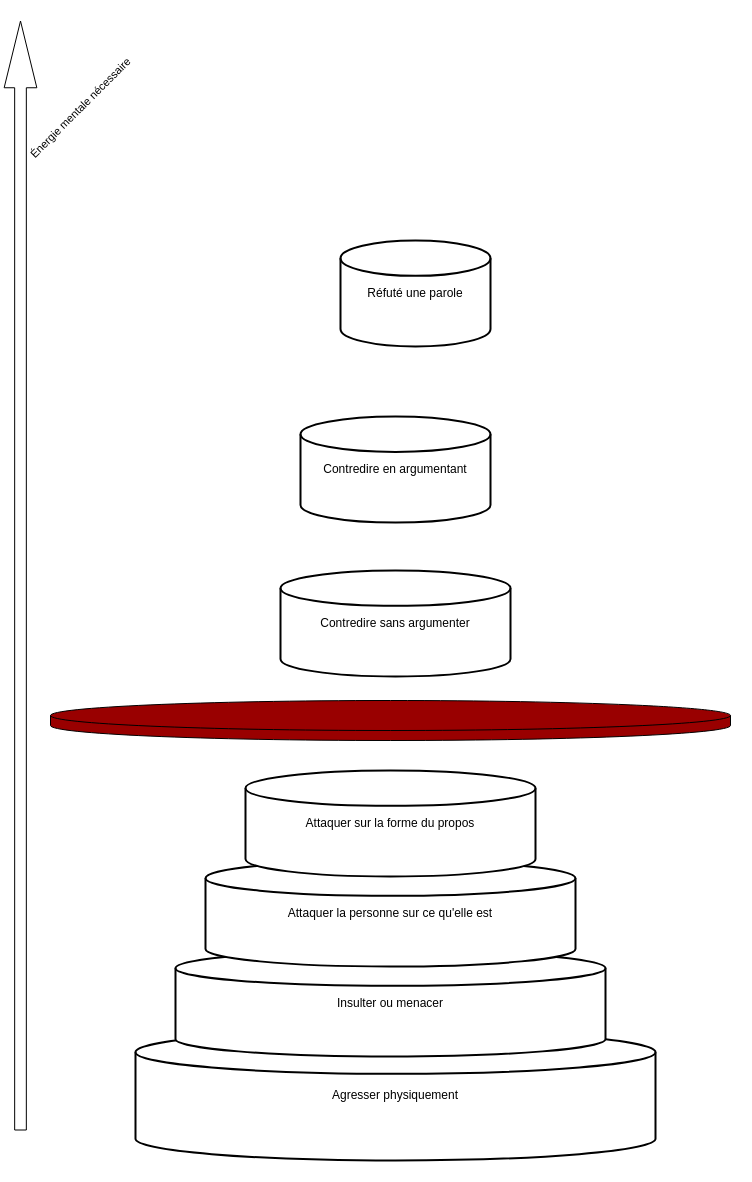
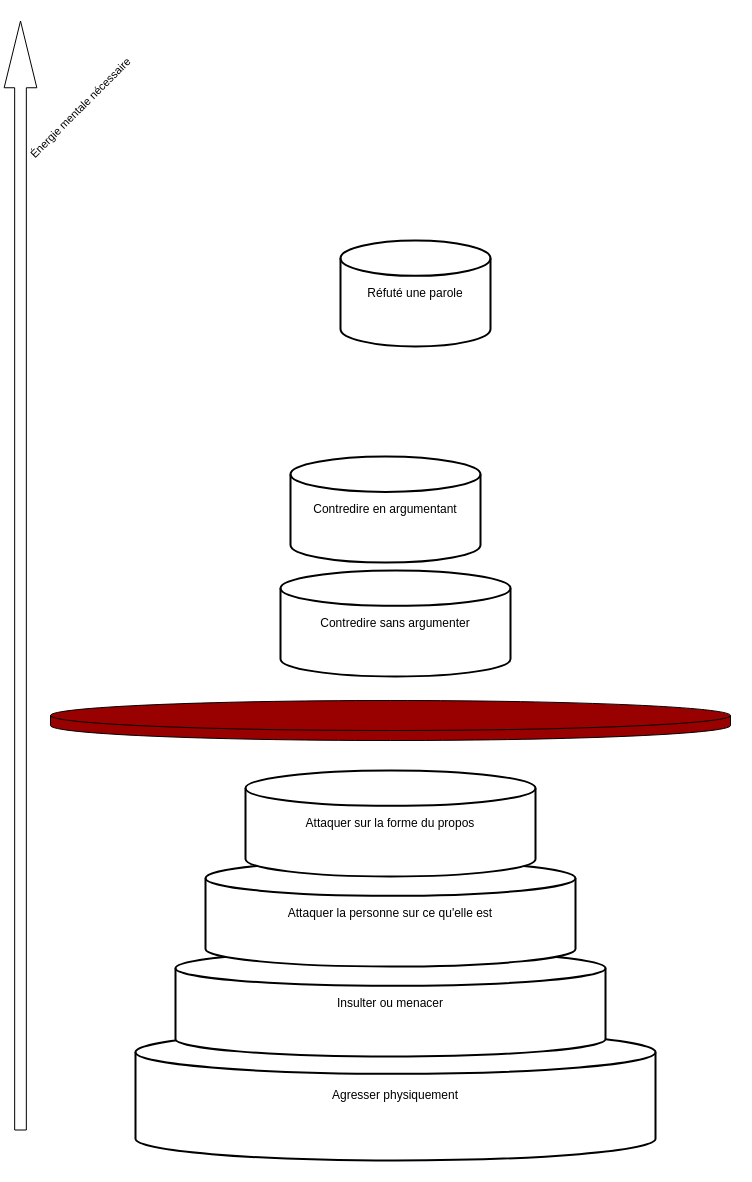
node "Contredire en argumentant": moved (396, 470) -> (386, 510)
